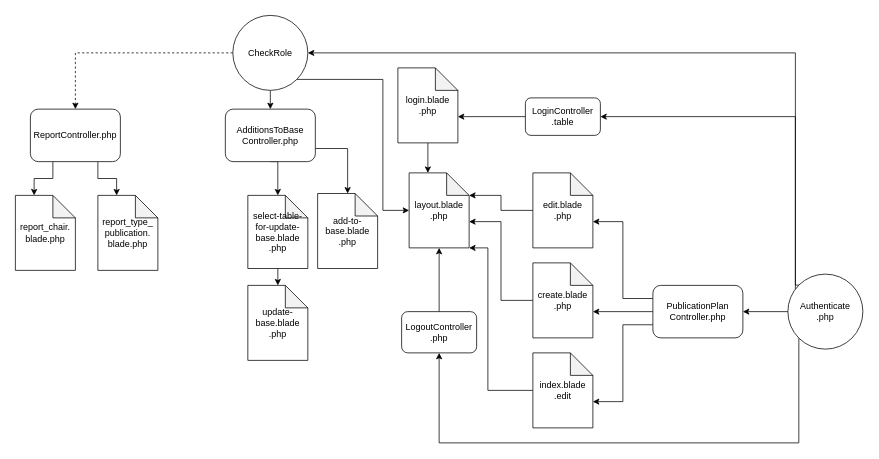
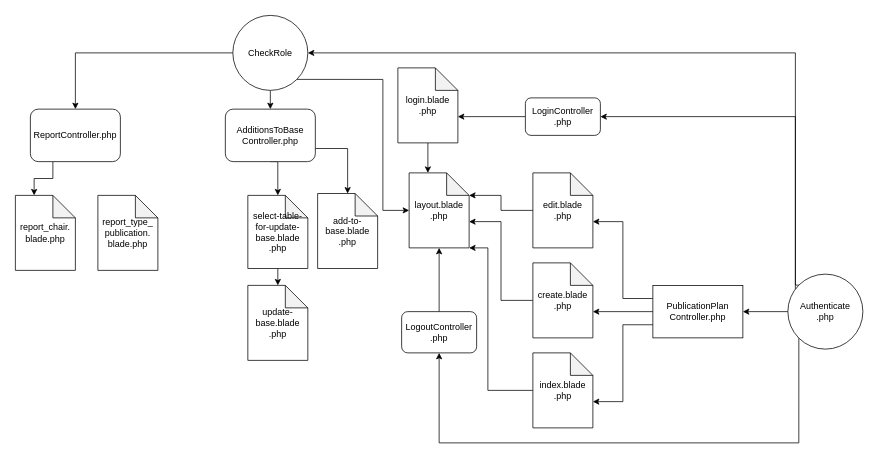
edge "CheckRole" -> "ReportController.php": style dashed -> solid
node "LoginController .table": label "LoginController .table" -> "LoginController .php"
edge "ReportController.php" -> "report_type_ publication. blade.php": removed
node "PublicationPlan Controller.php": shape rounded rectangle -> rectangle
node "index.blade .edit": label "index.blade .edit" -> "index.blade .php"
